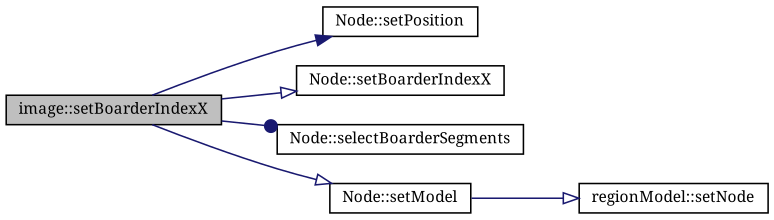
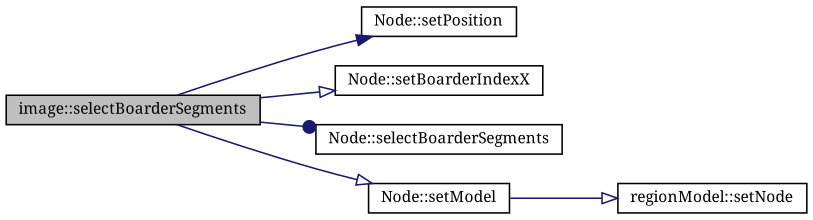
node "image::setBoarderIndexX": label "image::setBoarderIndexX" -> "image::selectBoarderSegments"
